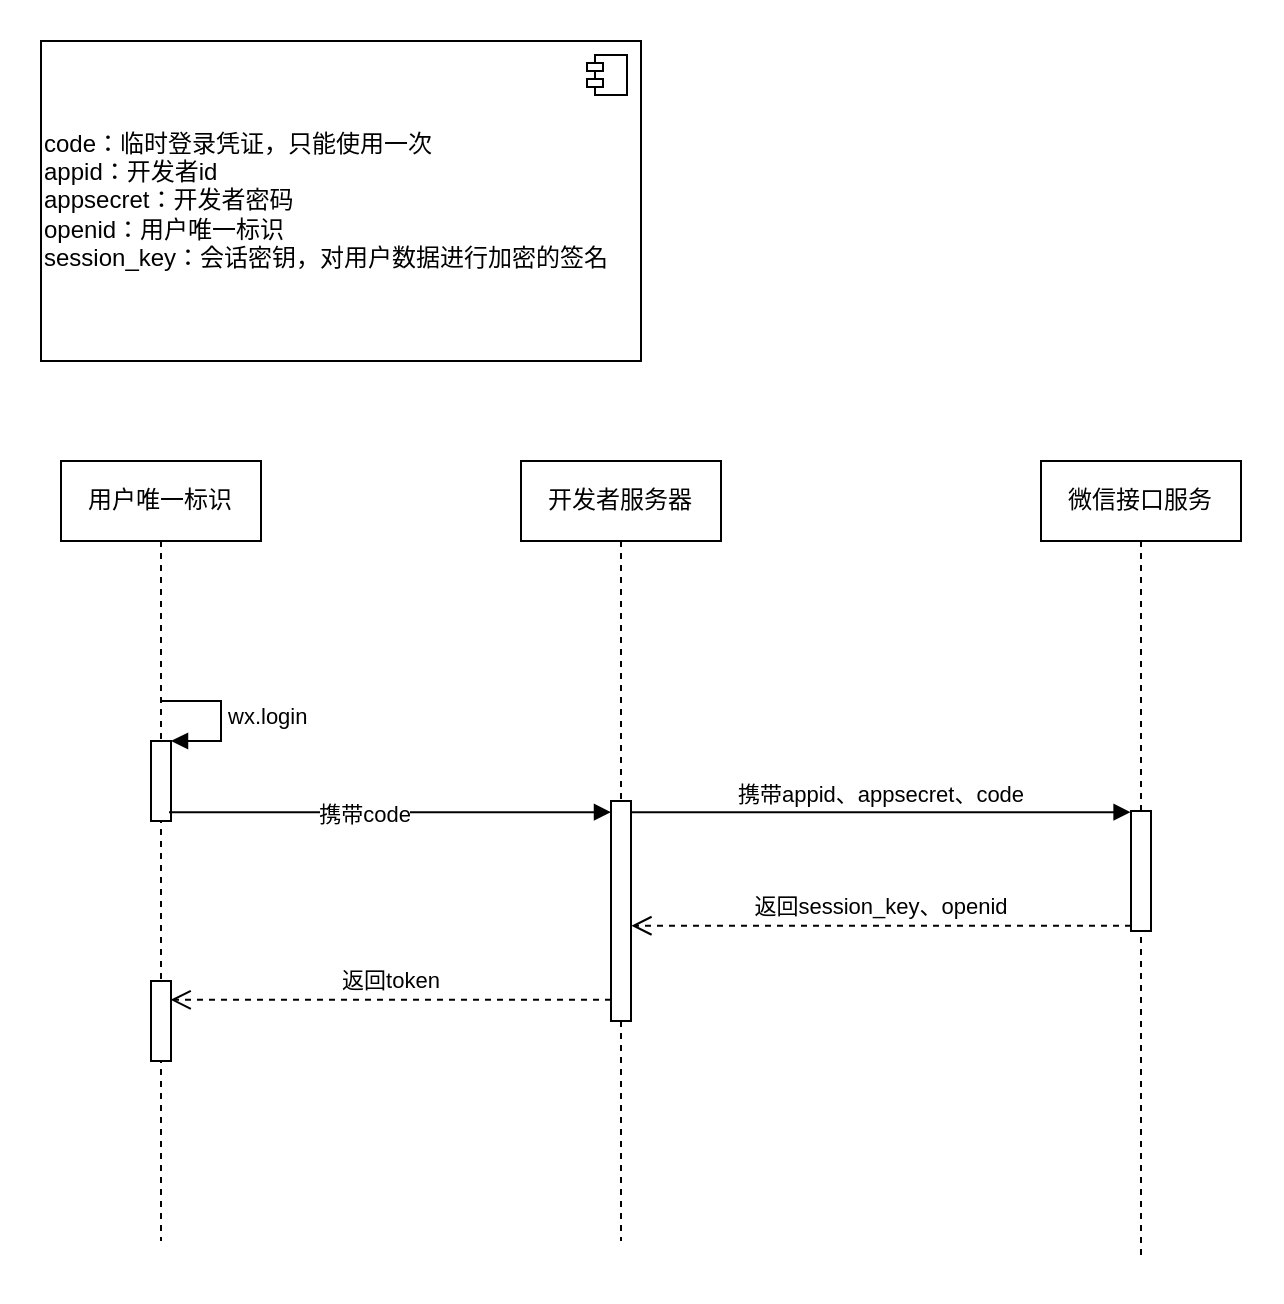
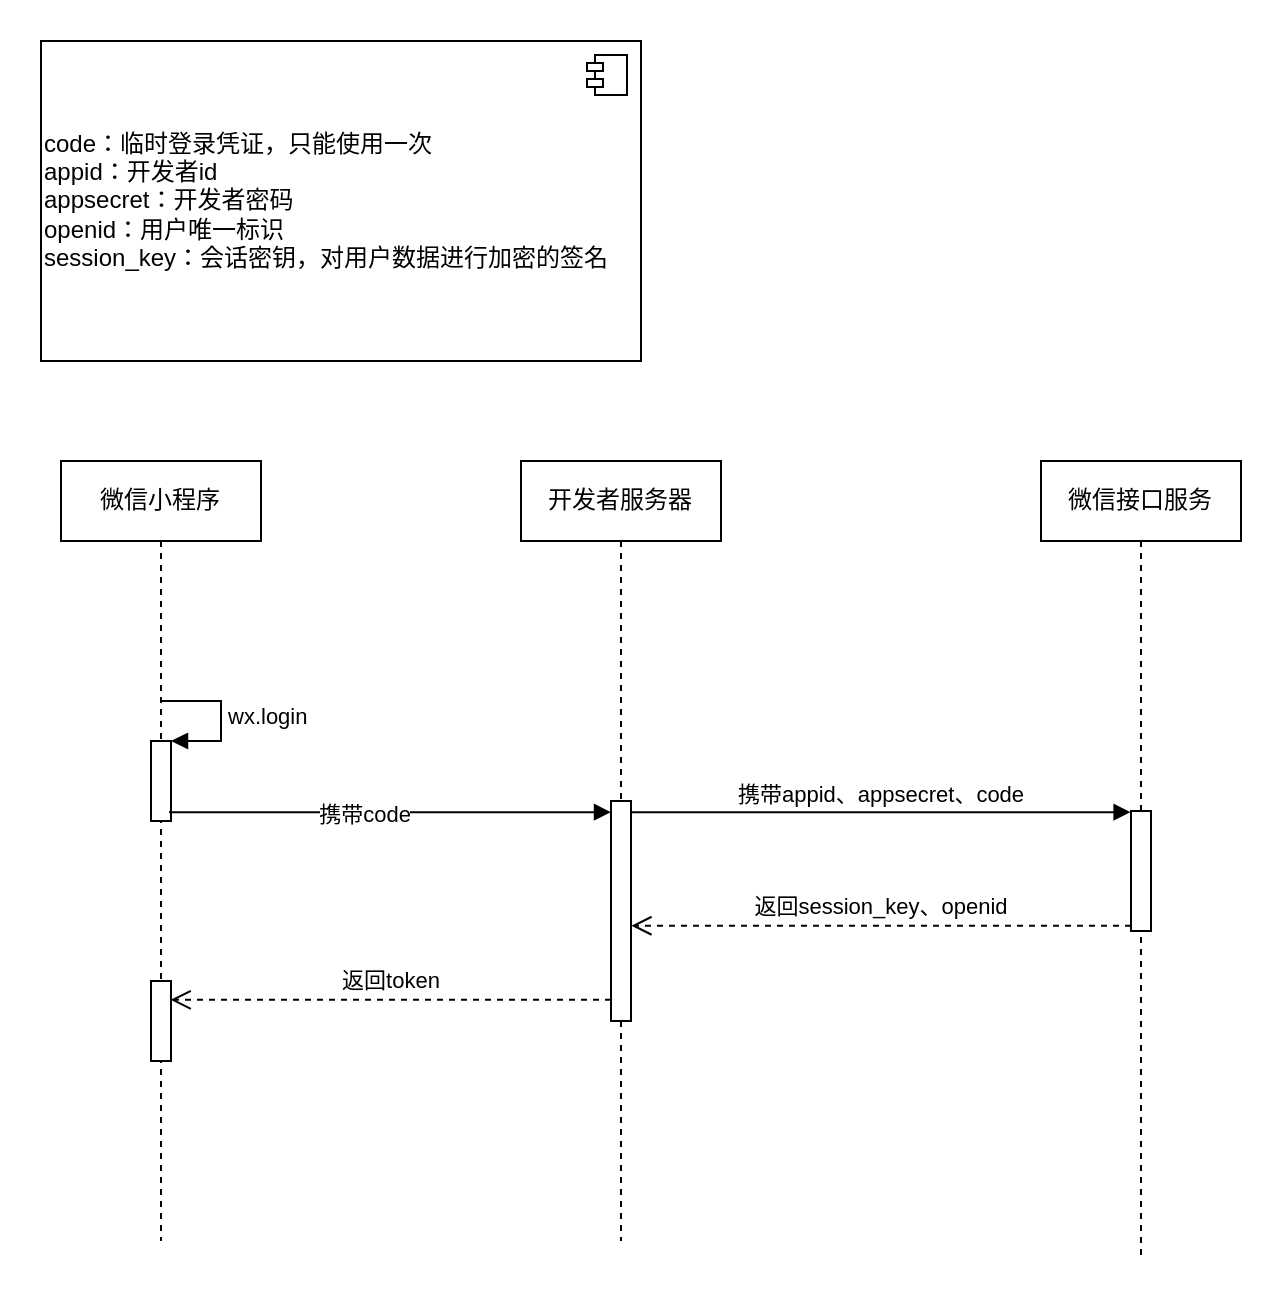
node "用户唯一标识": label "用户唯一标识" -> "微信小程序"
